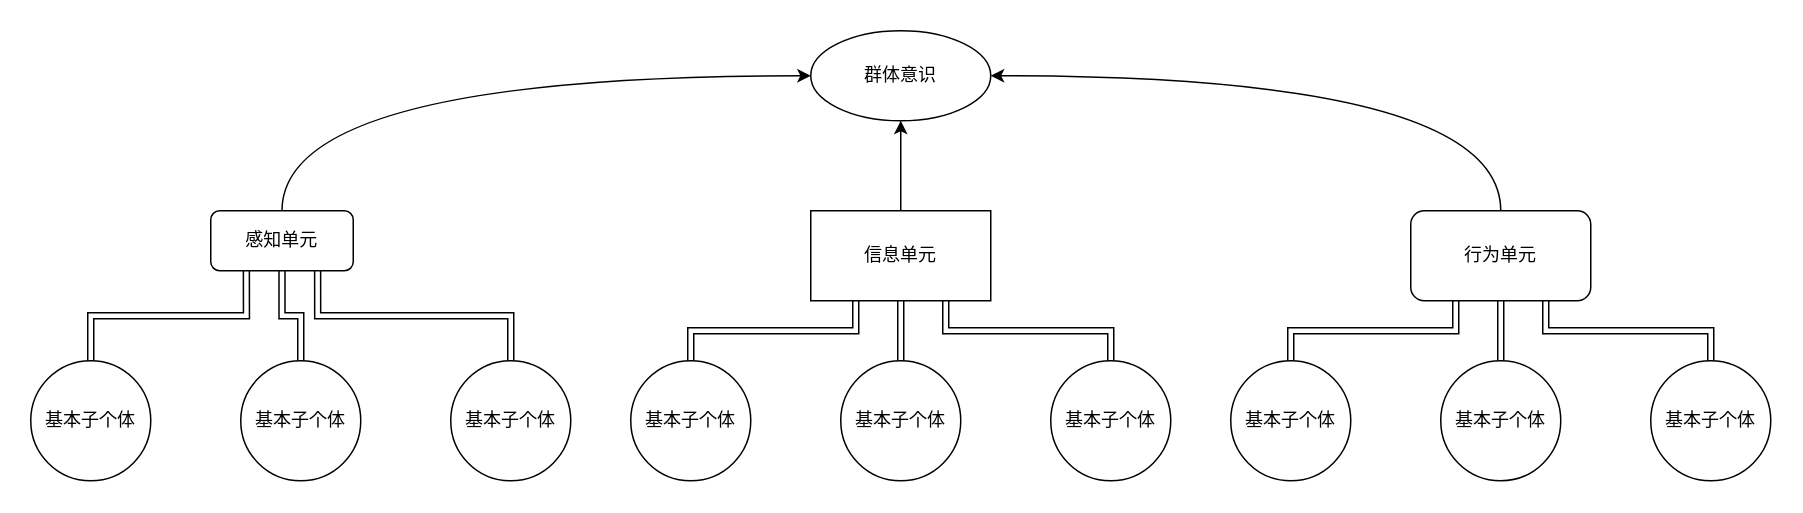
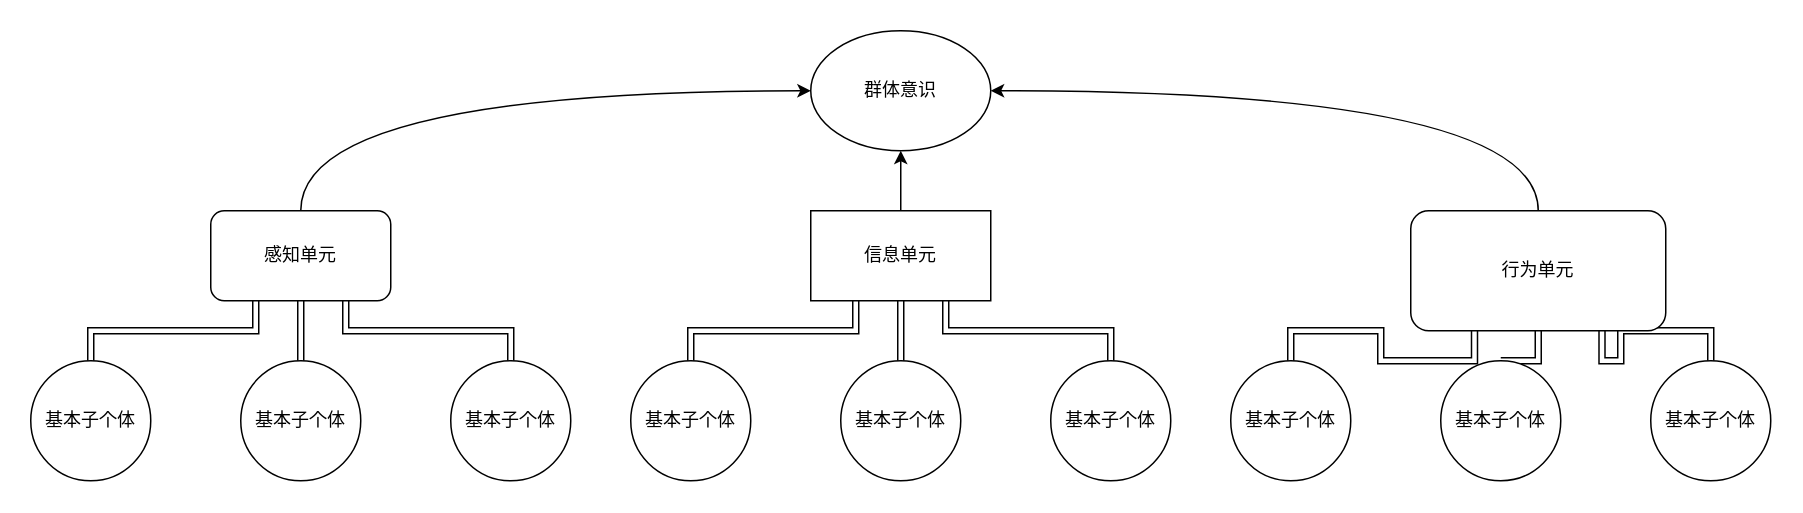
node "群体意识": size 180x90 -> 180x120
node "感知单元": size 143x60 -> 180x90
node "行为单元": size 180x90 -> 255x120
